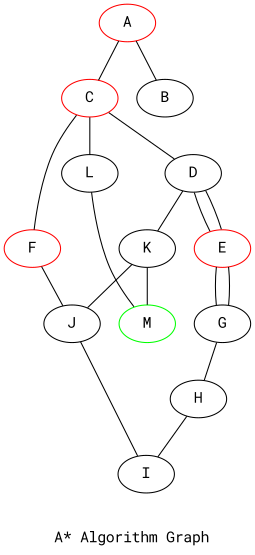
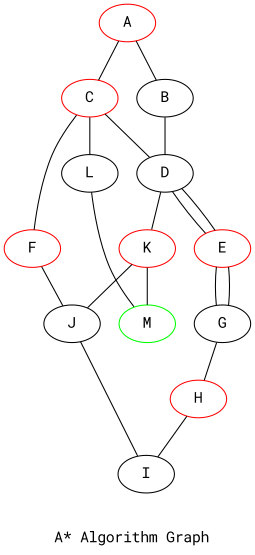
edge "B" -- "D": added
node "K": color black -> red
node "H": color black -> red
